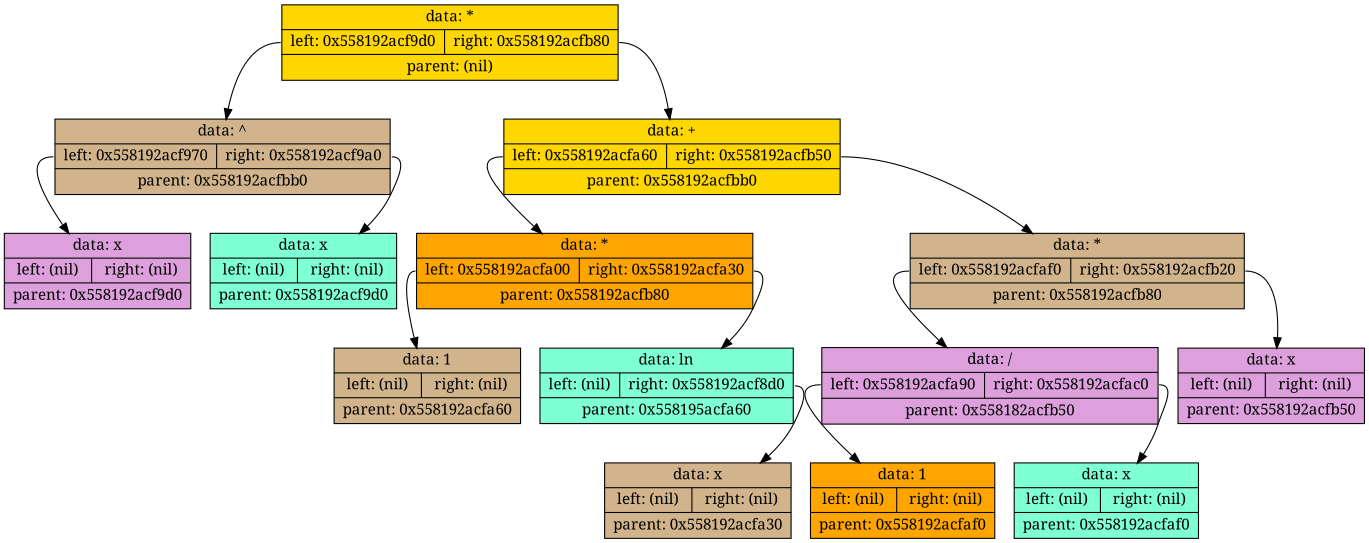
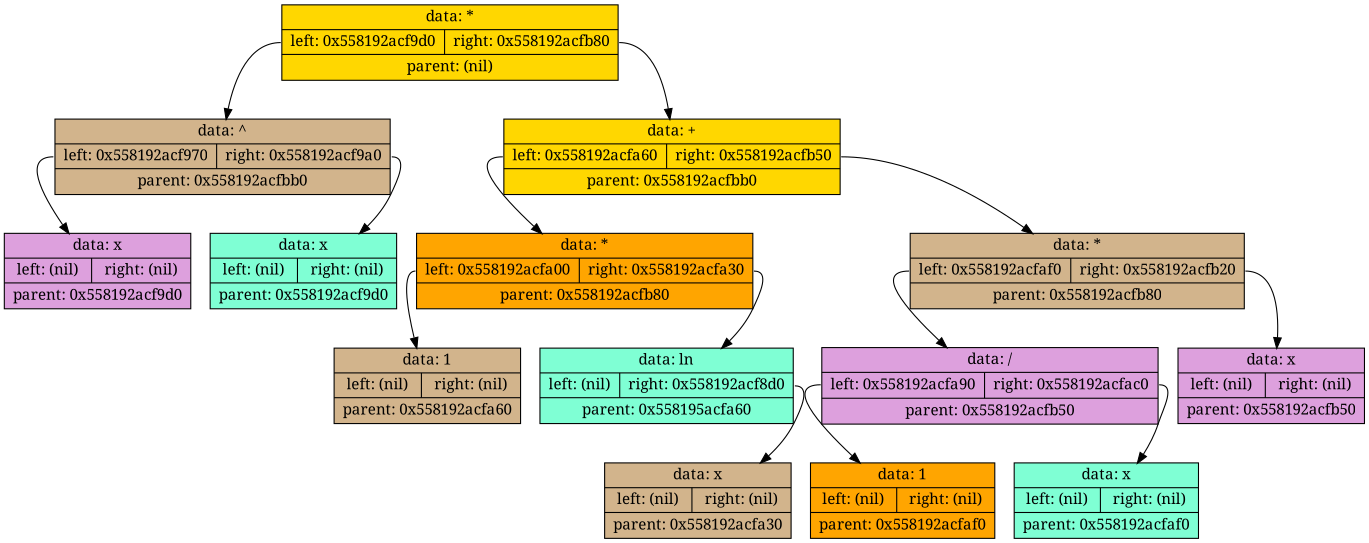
node "data: /": text "parent: 0x558182acfb50" -> "parent: 0x558192acfb50"
